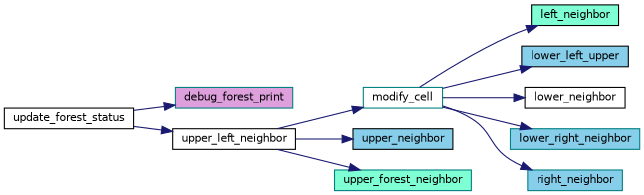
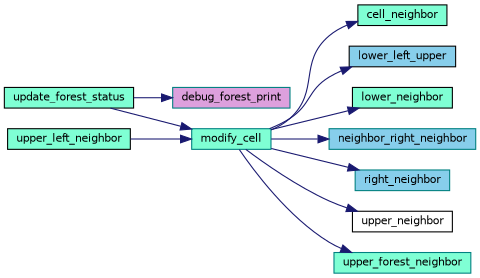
node "left_neighbor": label "left_neighbor" -> "cell_neighbor"
node "modify_cell": fillcolor white -> aquamarine
node "lower_neighbor": fillcolor white -> aquamarine
node "update_forest_status": fillcolor white -> aquamarine
edge "update_forest_status" -> "upper_left_neighbor": now "update_forest_status" -> "modify_cell"
node "upper_left_neighbor": fillcolor white -> aquamarine
edge "upper_left_neighbor" -> "upper_neighbor": now "modify_cell" -> "upper_neighbor"
node "upper_neighbor": fillcolor skyblue -> white
node "lower_right_neighbor": label "lower_right_neighbor" -> "neighbor_right_neighbor"
edge "upper_left_neighbor" -> "upper_forest_neighbor": now "modify_cell" -> "upper_forest_neighbor"
